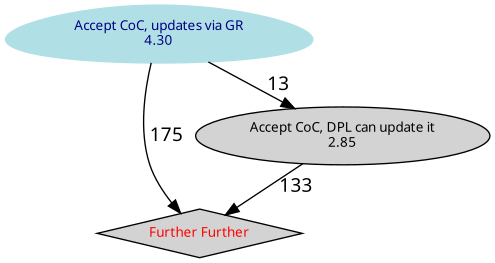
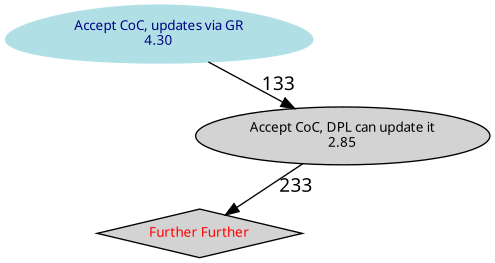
edge "Accept CoC, updates via GR 4.30" -> "Accept CoC, DPL can update it 2.85": label "13" -> "133"
edge "Accept CoC, updates via GR 4.30" -> "Further Further": removed, label "175"
edge "Accept CoC, DPL can update it 2.85" -> "Further Further": label "133" -> "233"
